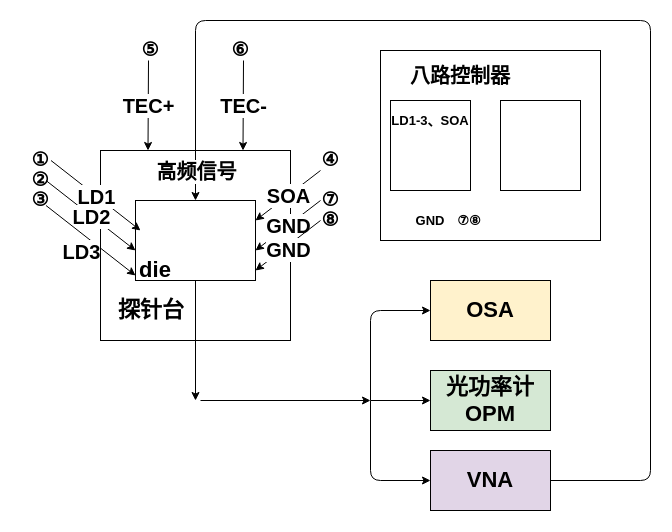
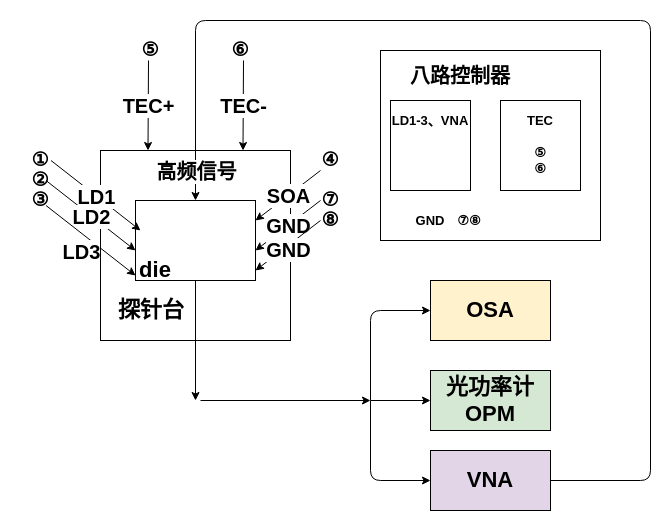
node "LD1-3、SOA": label "LD1-3、SOA" -> "LD1-3、VNA"
node "TEC": added
node "⑤ ⑥": added
